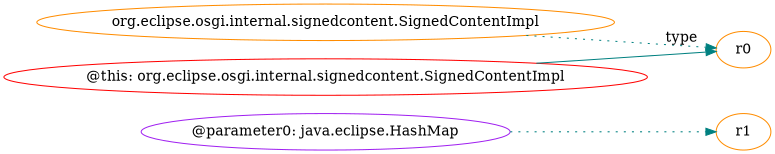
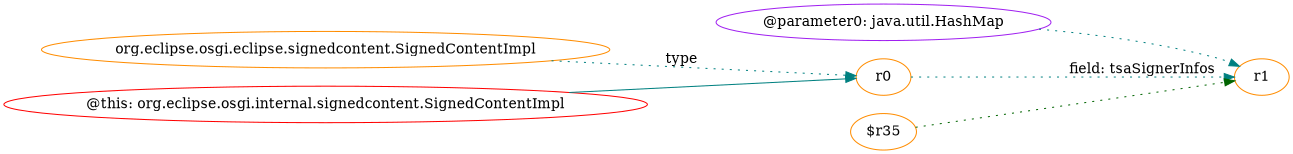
node "org.eclipse.osgi.internal.signedcontent.SignedContentImpl": label "org.eclipse.osgi.internal.signedcontent.SignedContentImpl" -> "org.eclipse.osgi.eclipse.signedcontent.SignedContentImpl"
edge "r0" -> "r1": added, label "field: tsaSignerInfos"
node "@parameter0: java.eclipse.HashMap": label "@parameter0: java.eclipse.HashMap" -> "@parameter0: java.util.HashMap"
node "$r35": added
